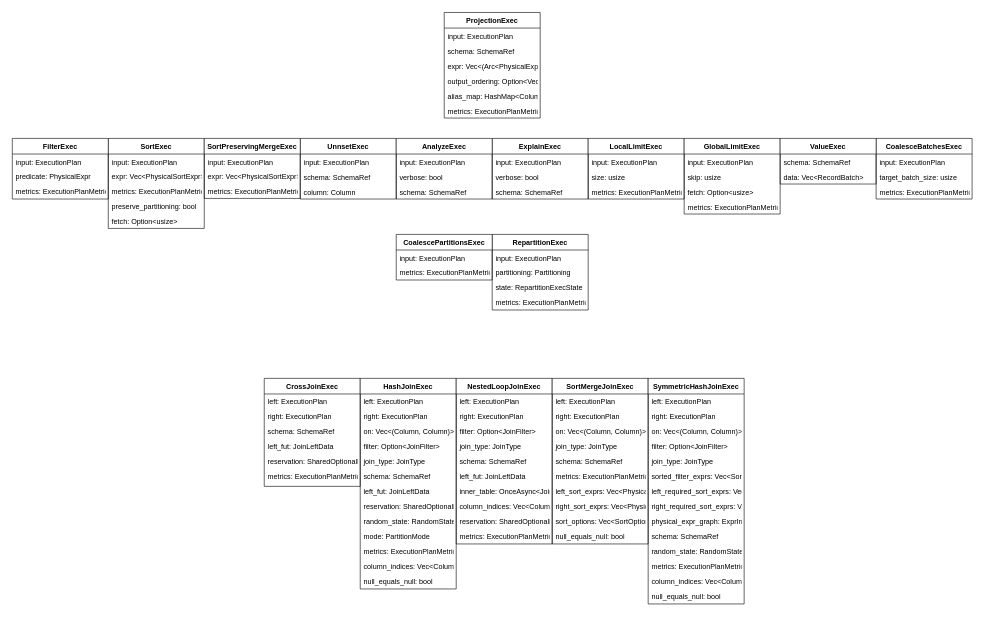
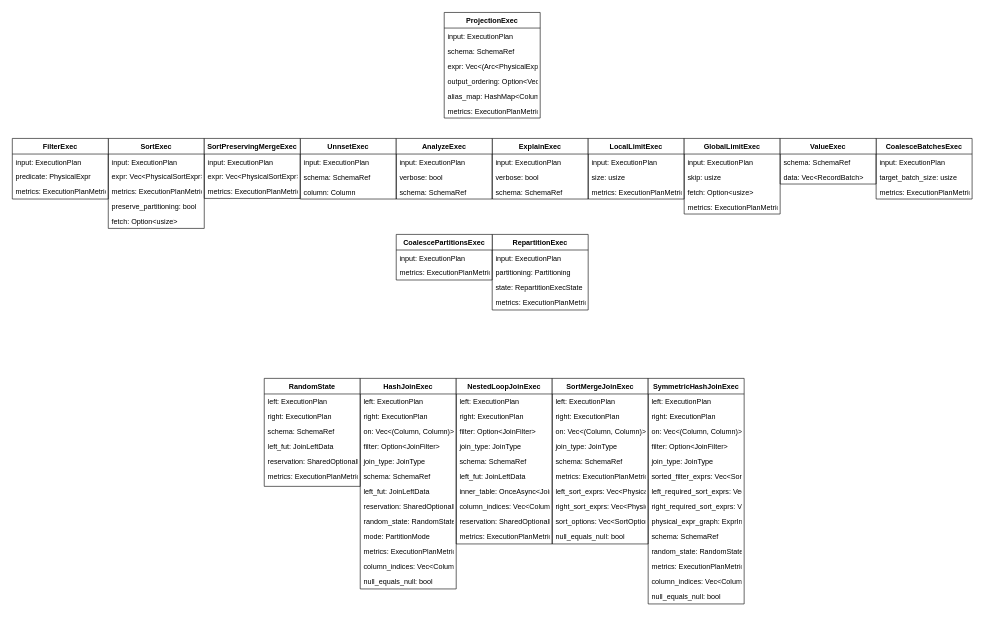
node "CrossJoinExec": label "CrossJoinExec" -> "RandomState"
